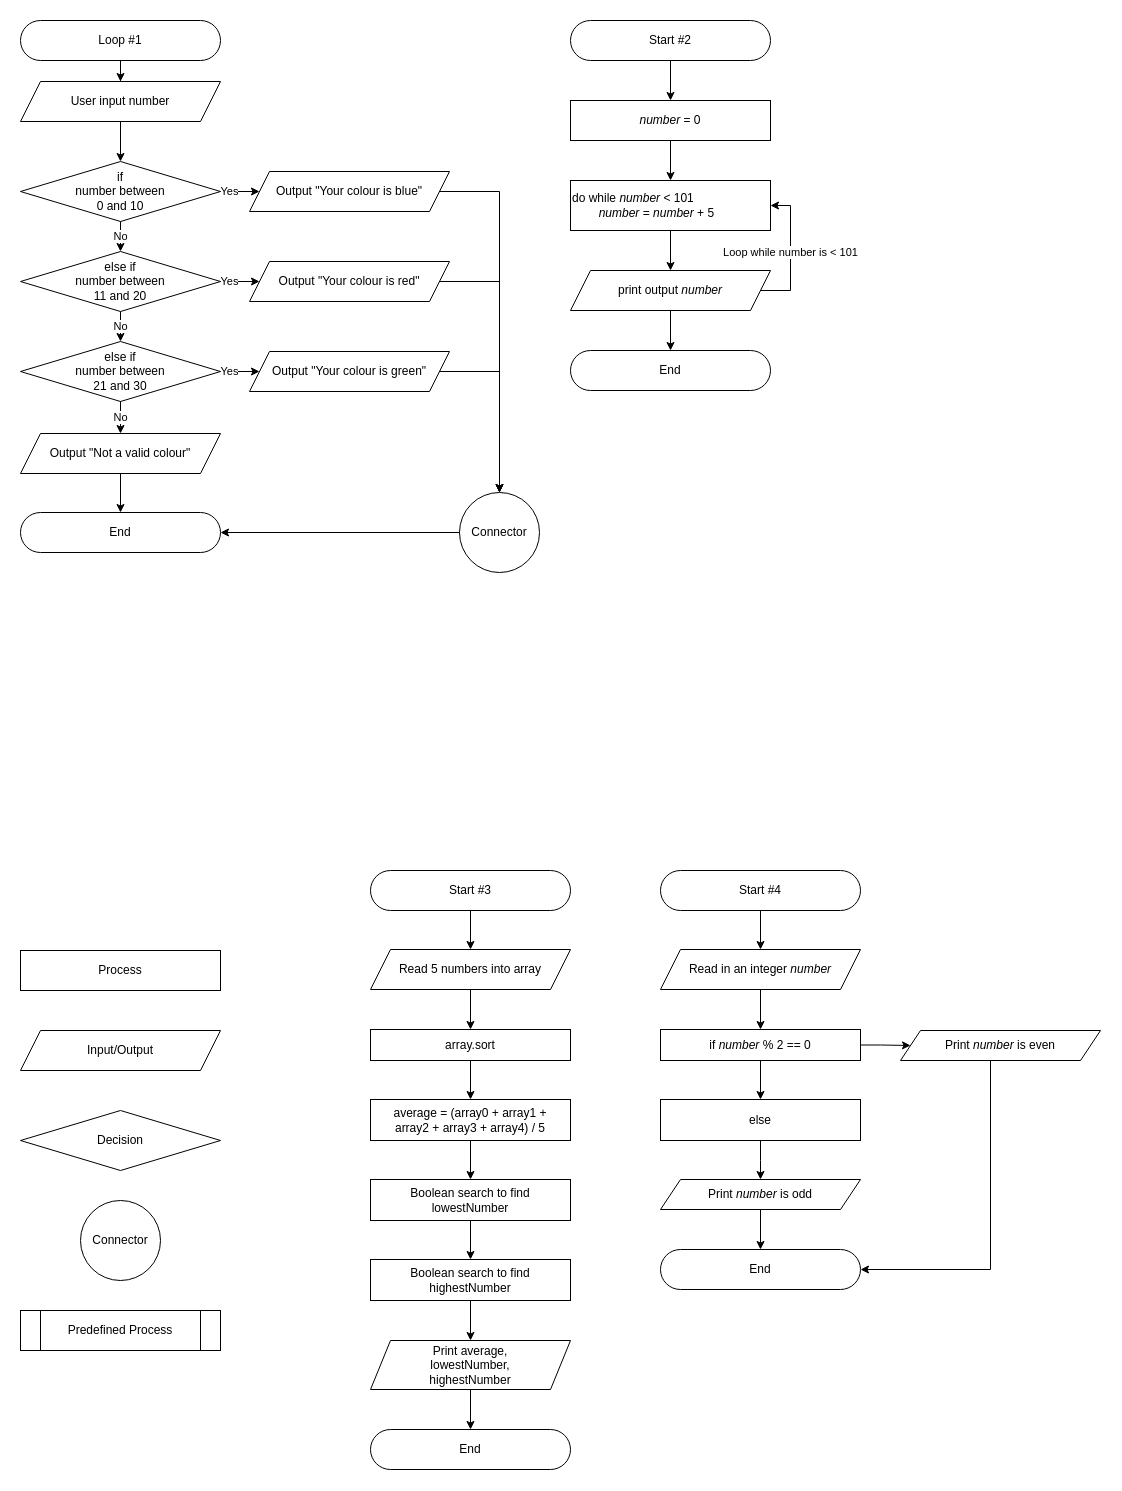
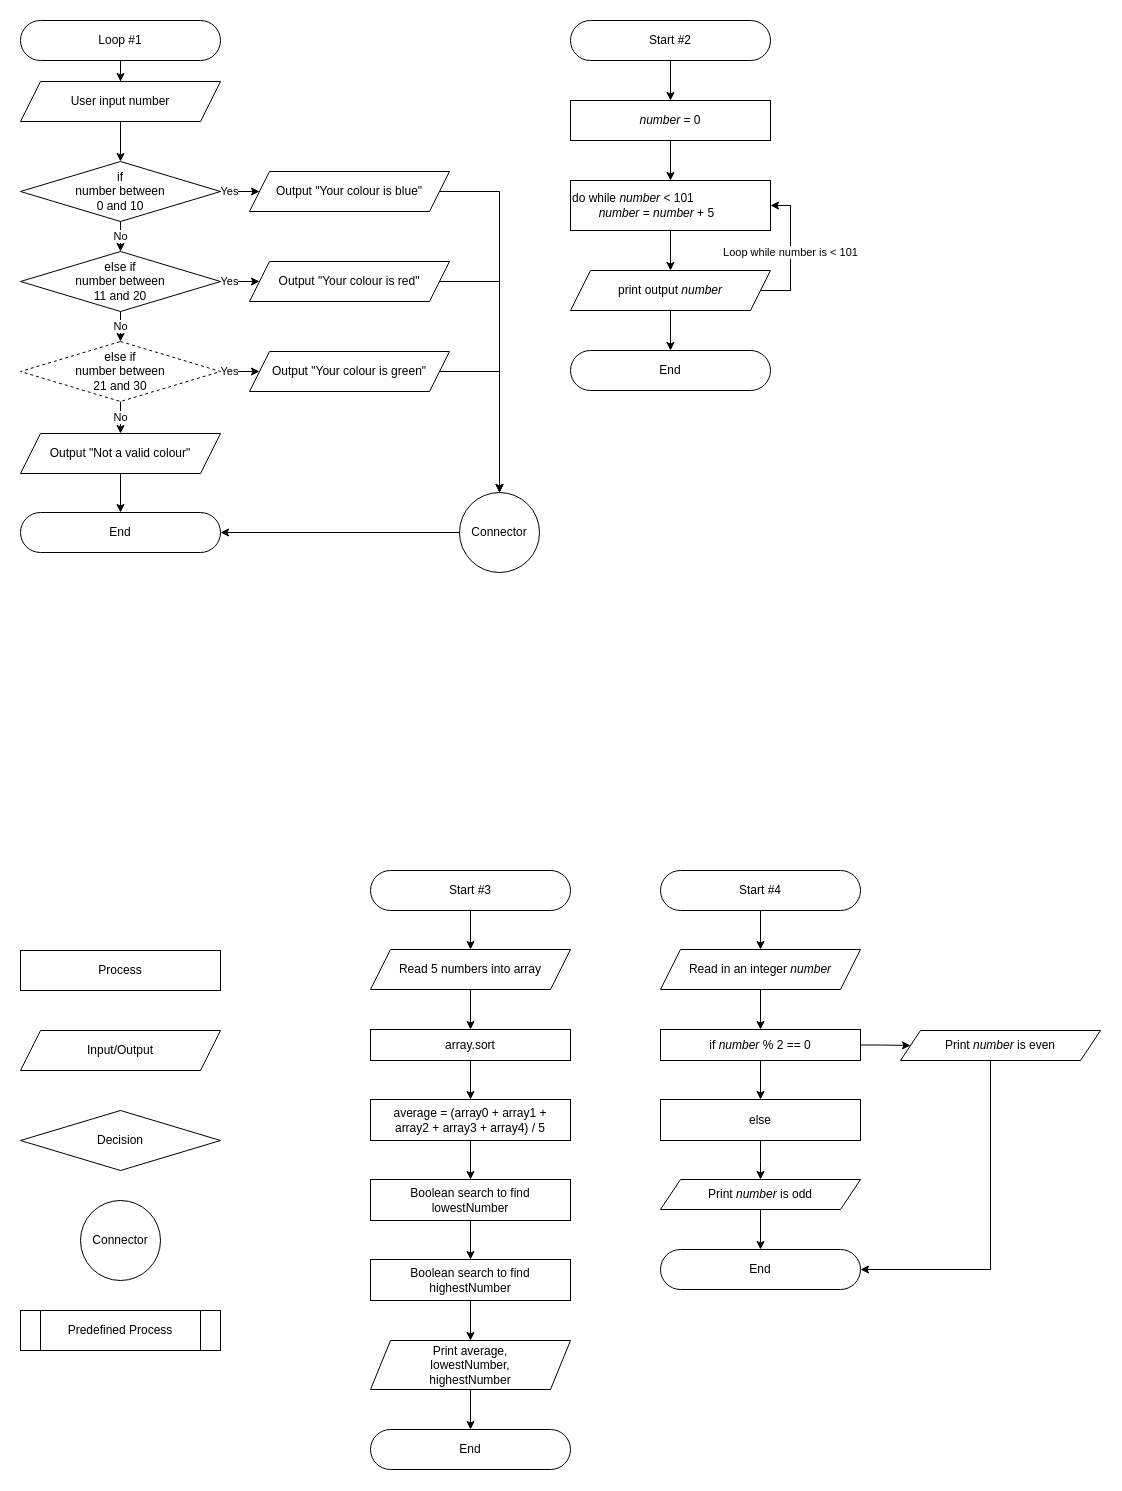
node "else if number between 21 and 30": style solid -> dashed
